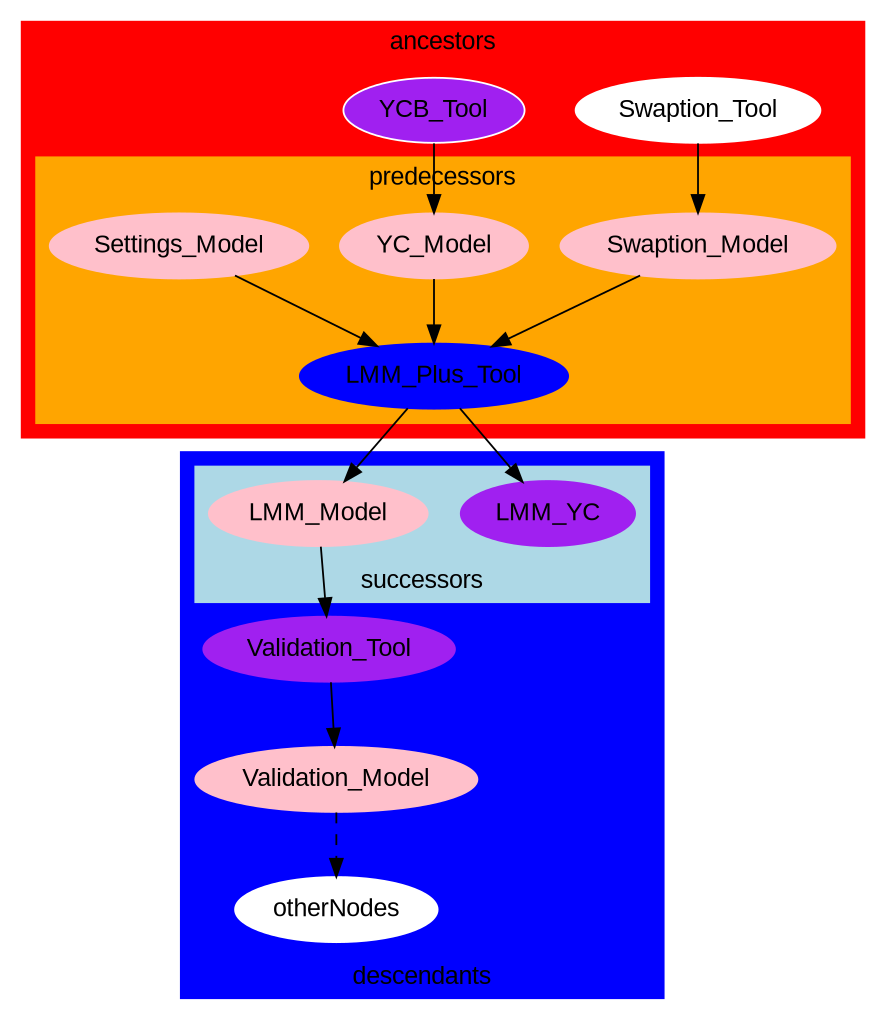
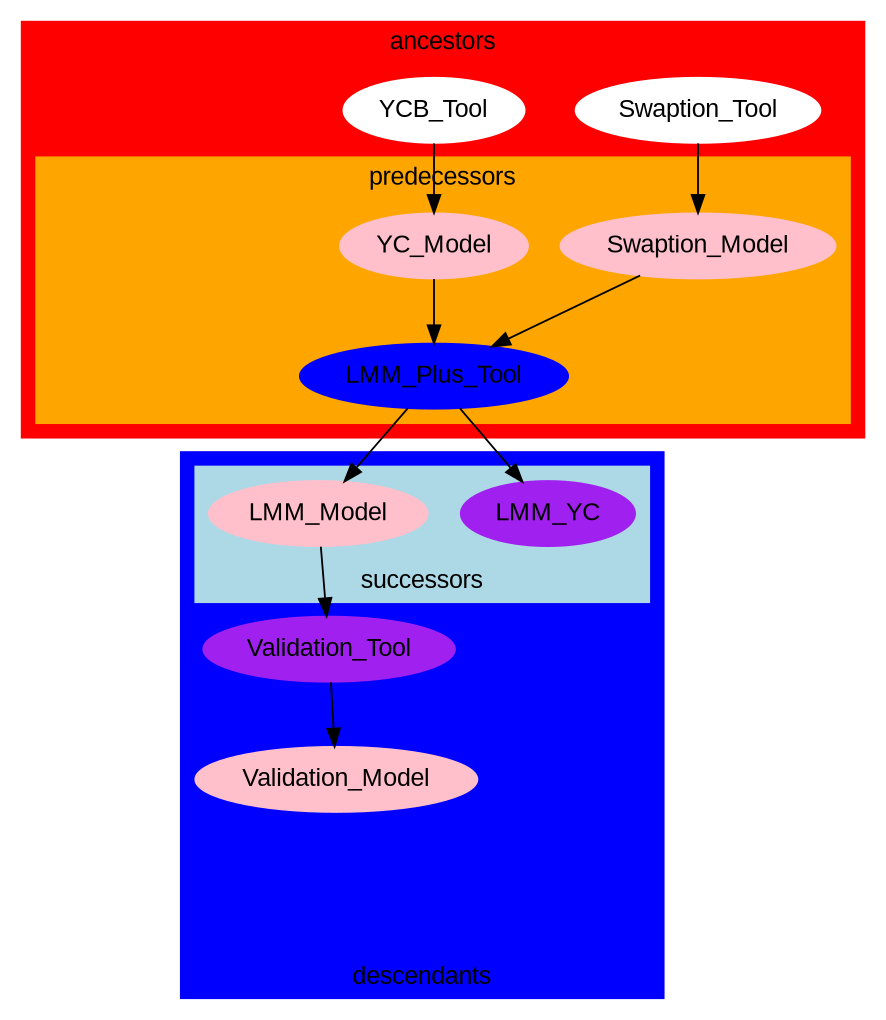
node "YCB_Tool": fillcolor purple -> white
node "Settings_Model": removed
node "otherNodes": removed
